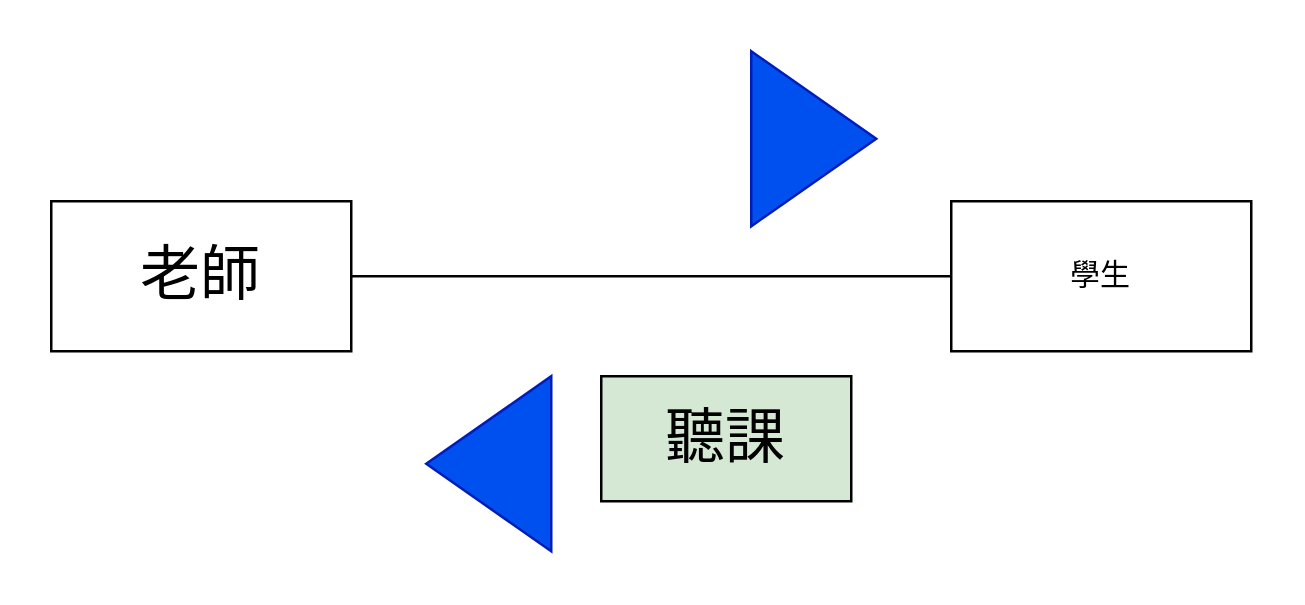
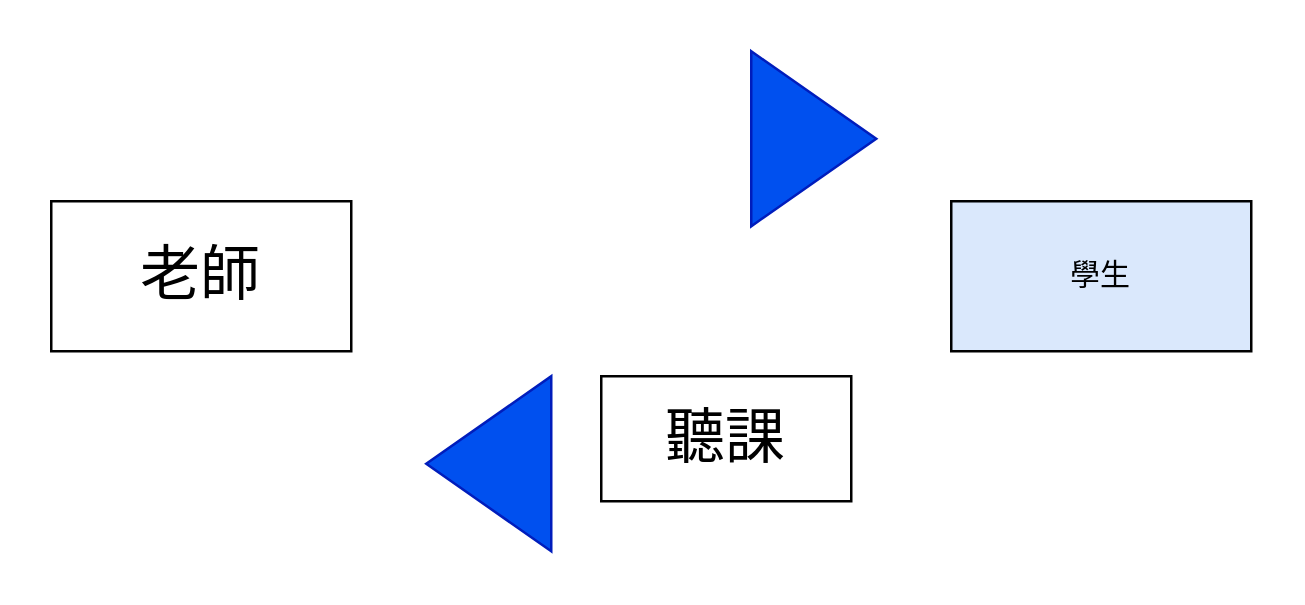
edge "老師" -- "學生": removed
node "學生": fillcolor #ffffff -> #dae8fc
node "聽課": fillcolor #d5e8d4 -> #ffffff
